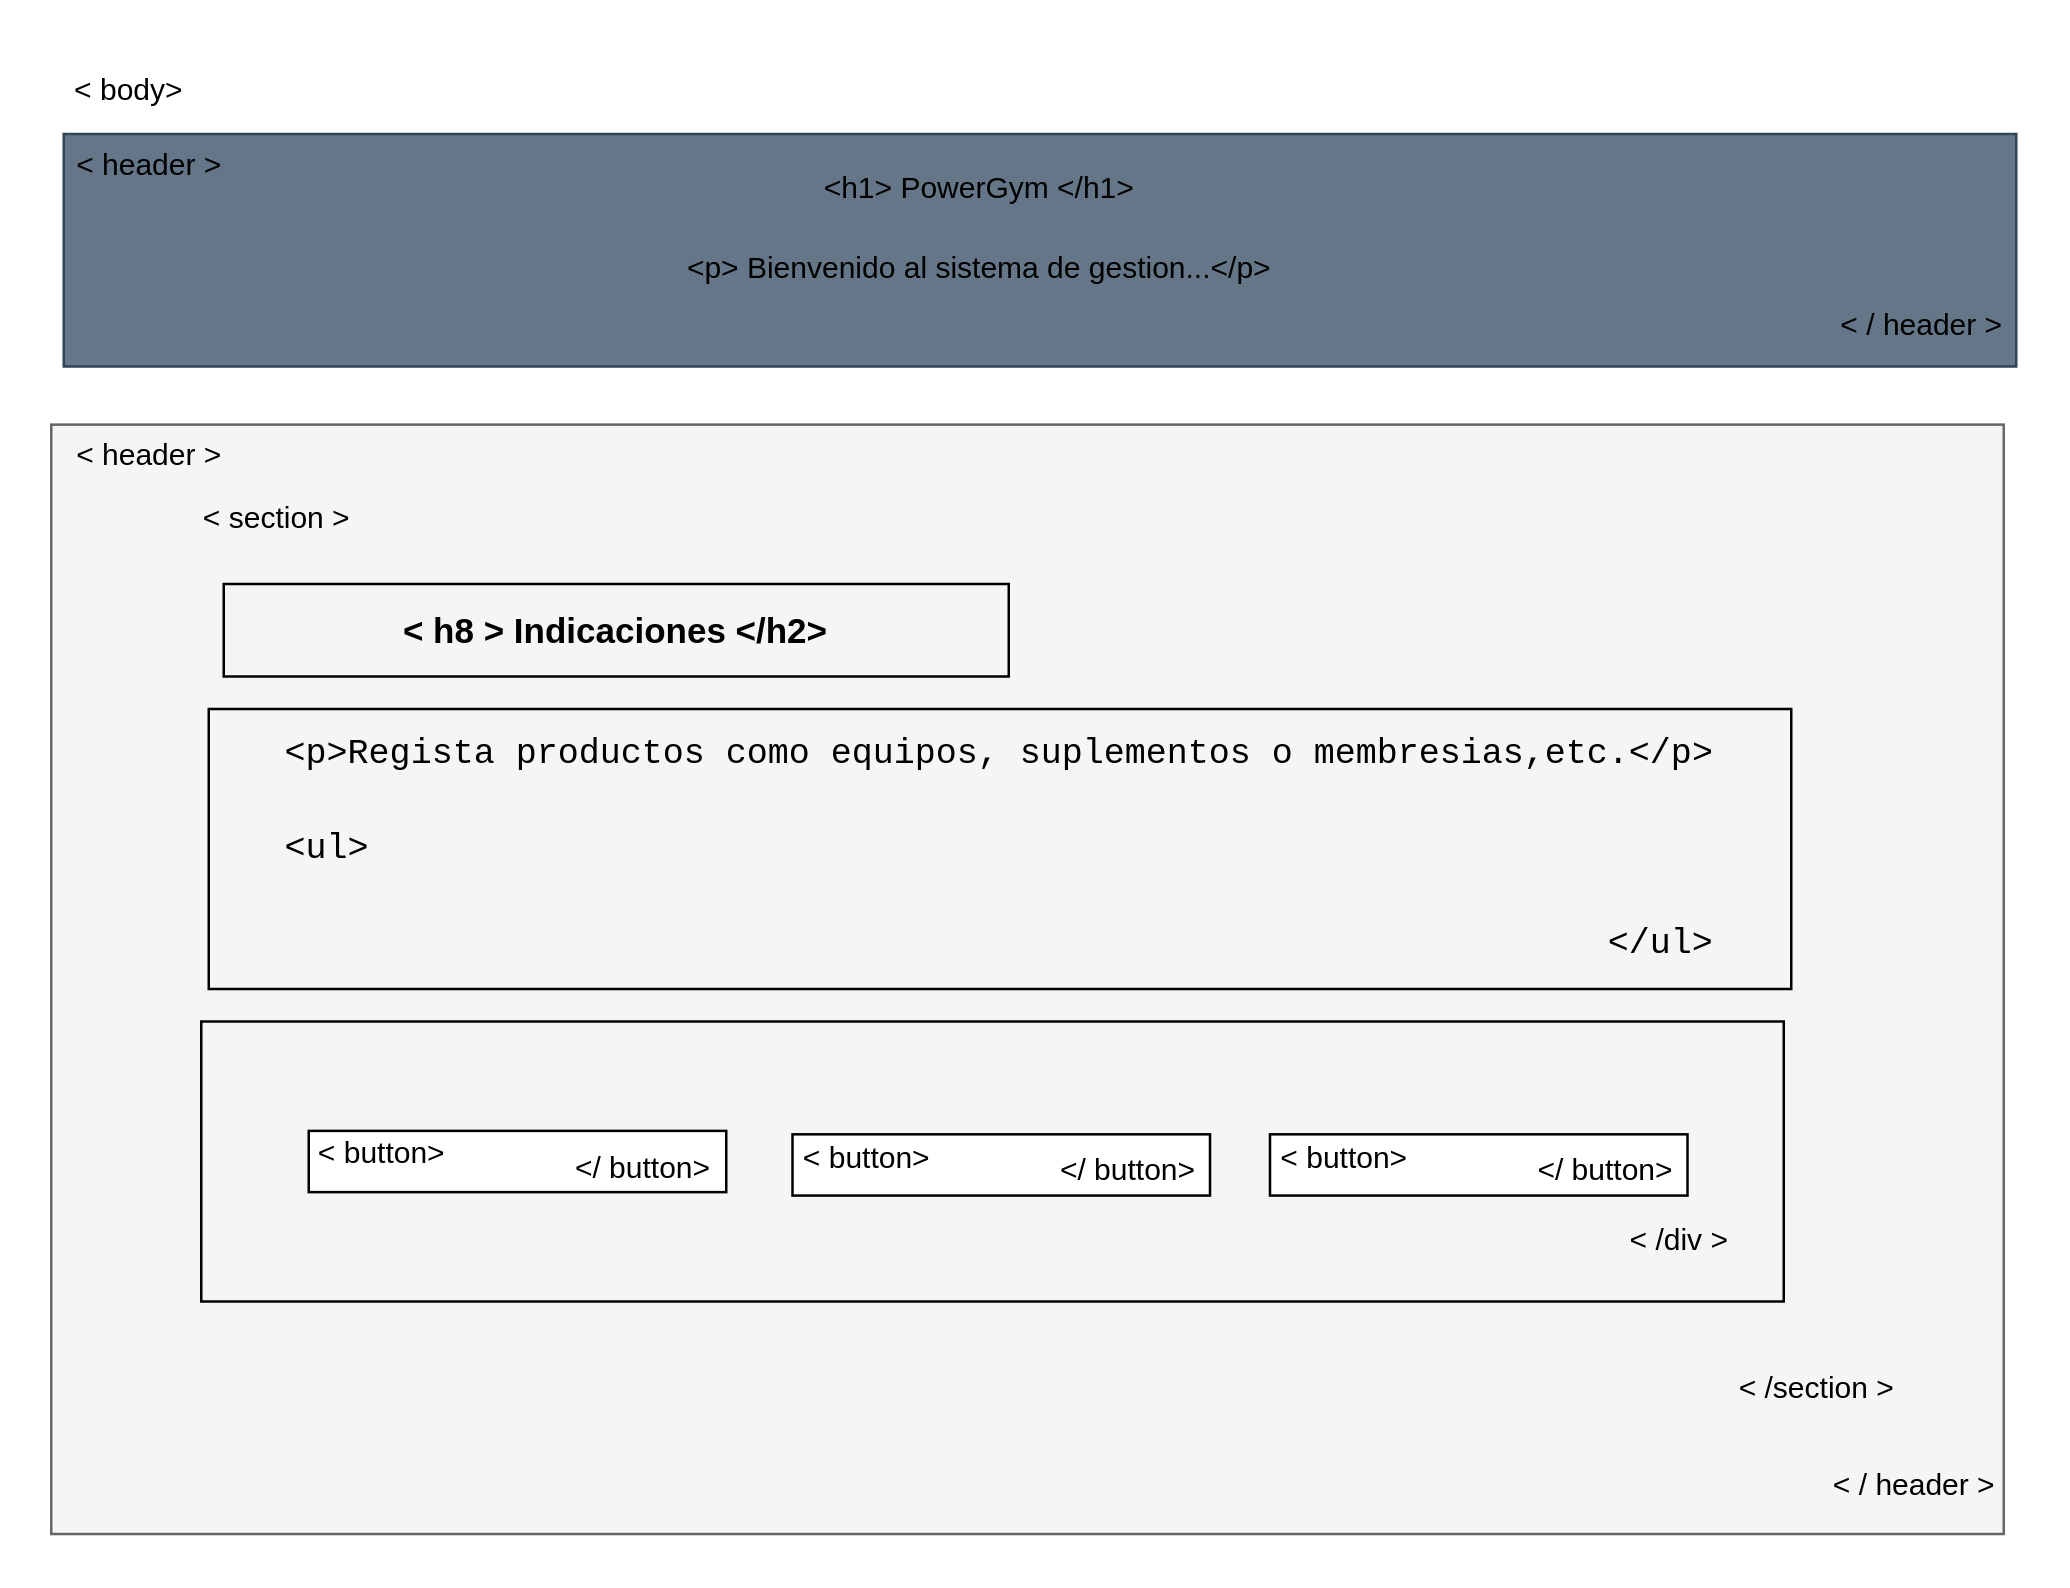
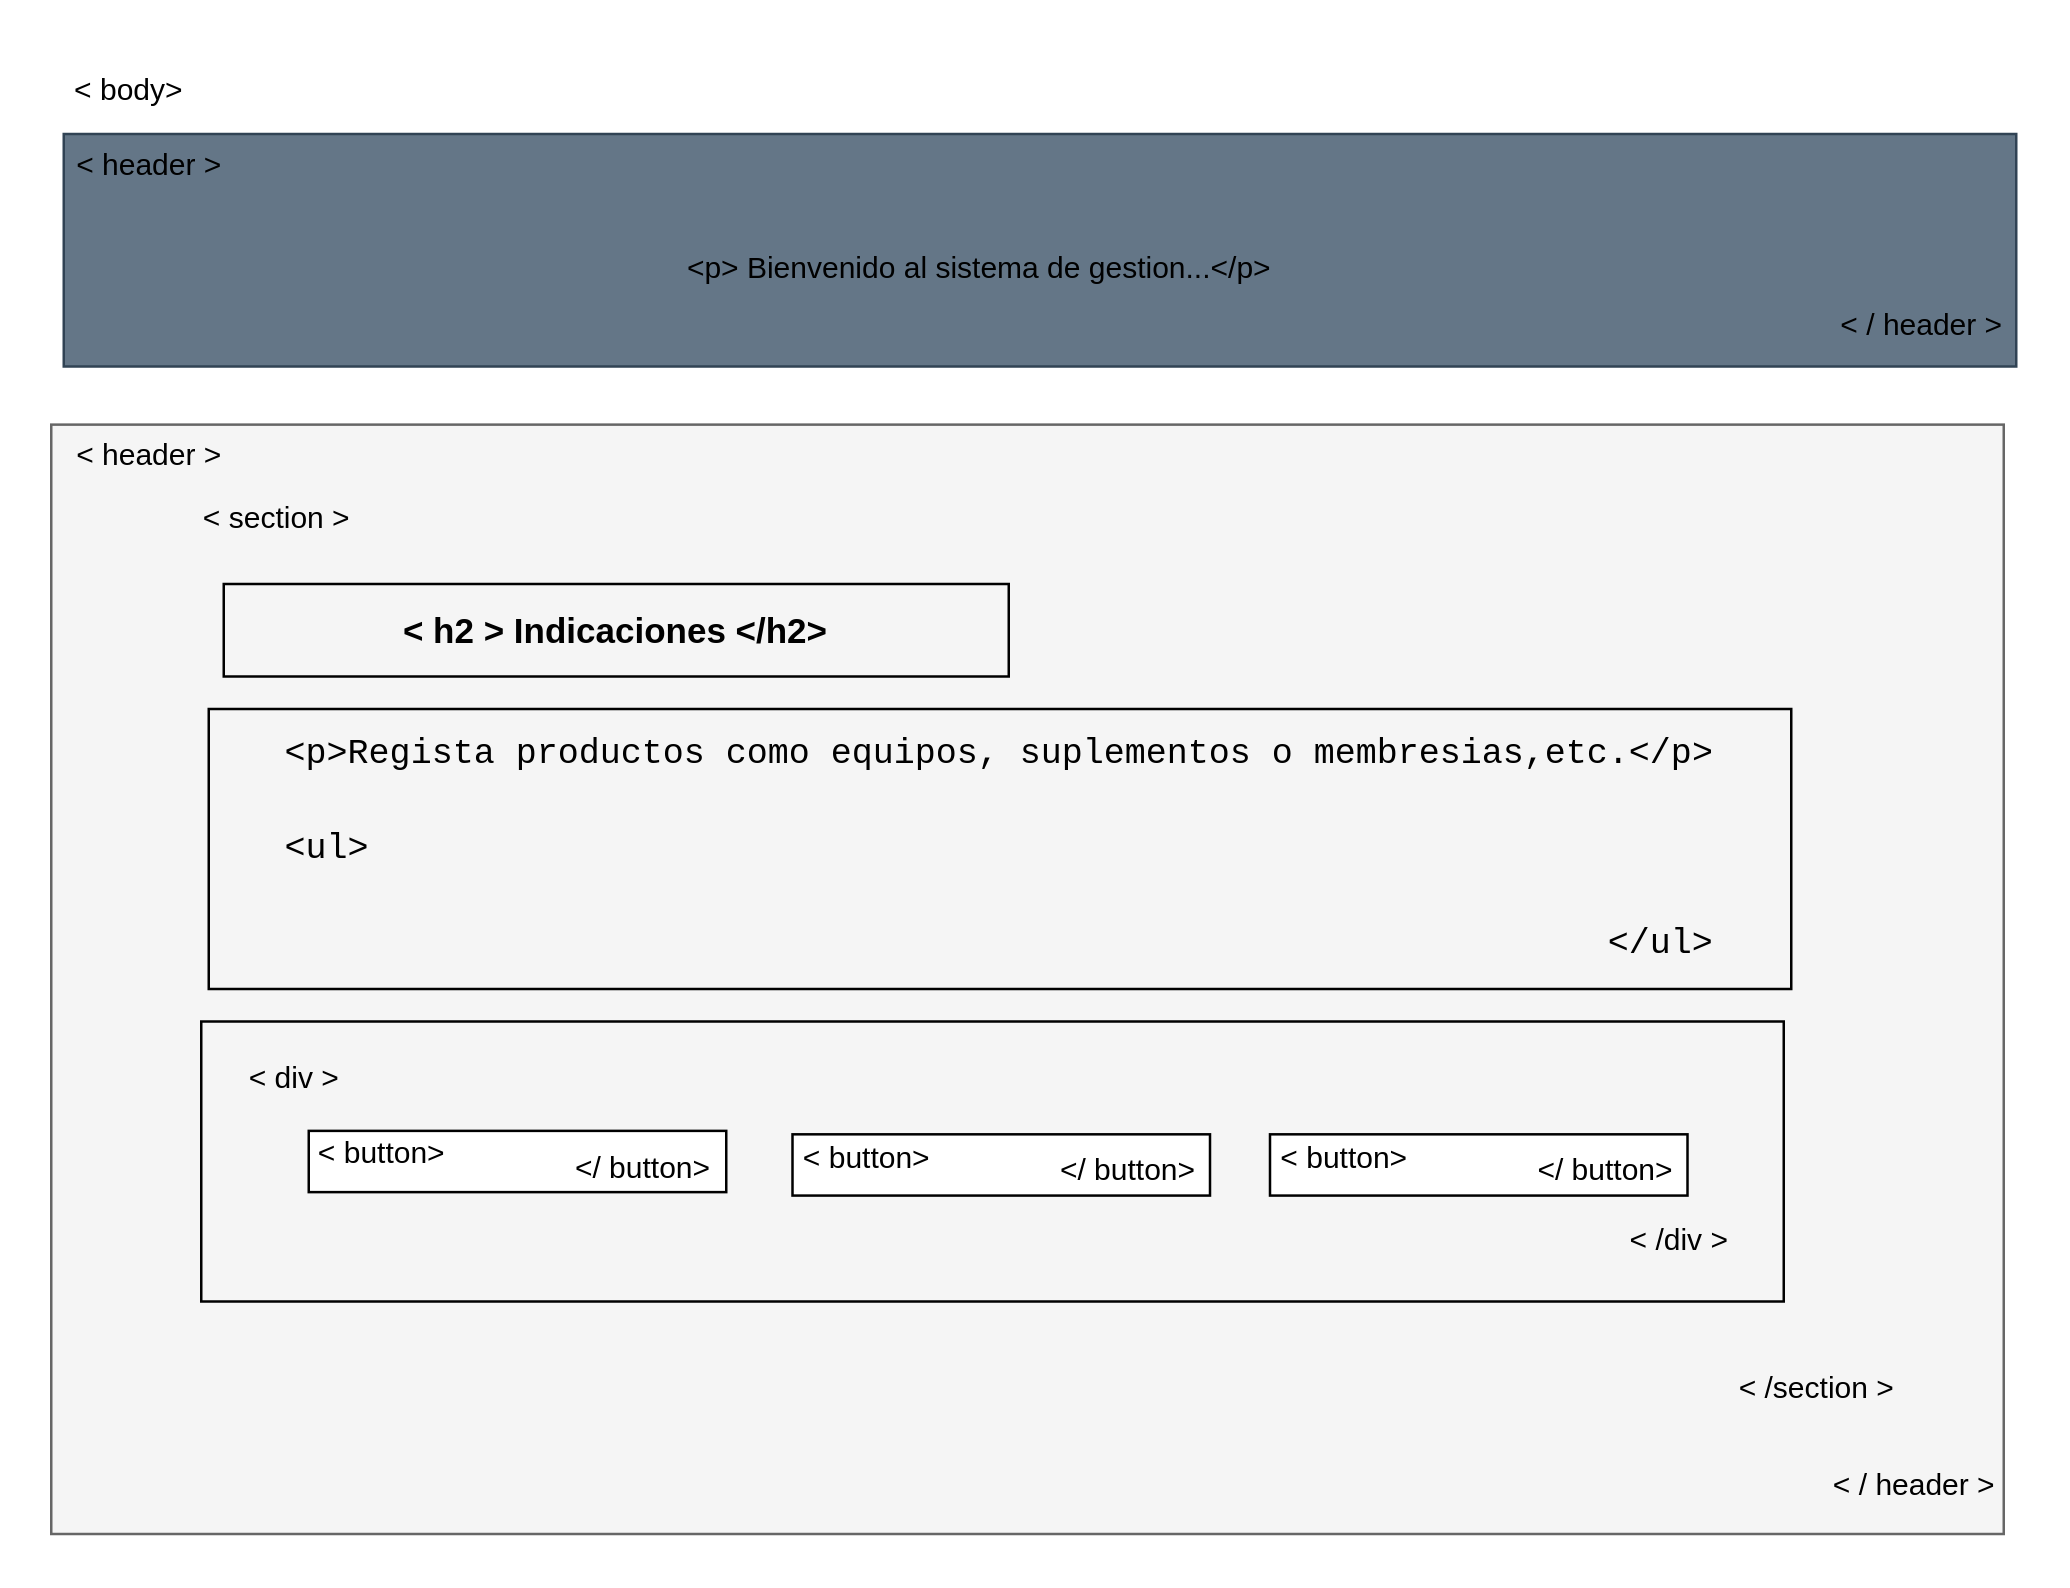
node "<h1> PowerGym </h1>": removed
node "< h8 > Indicaciones </h2>": label "< h8 > Indicaciones </h2>" -> "< h2 > Indicaciones </h2>"
node "< div >": added
